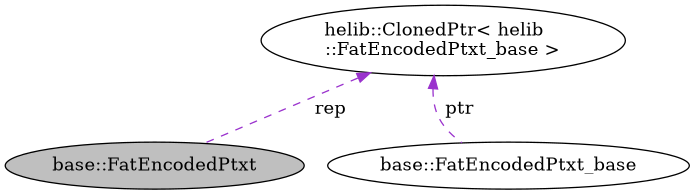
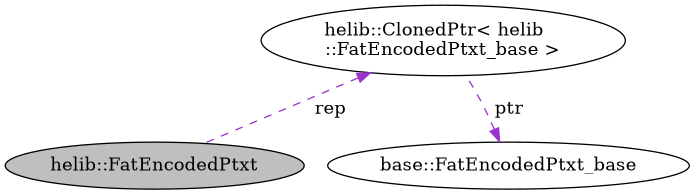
edge "base::FatEncodedPtxt_base" -> "helib::ClonedPtr< helib ::FatEncodedPtxt_base >": reversed
node "base::FatEncodedPtxt": label "base::FatEncodedPtxt" -> "helib::FatEncodedPtxt"
